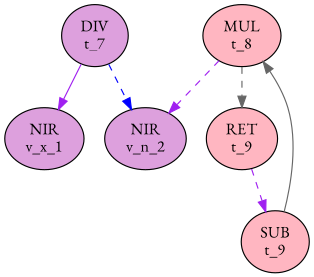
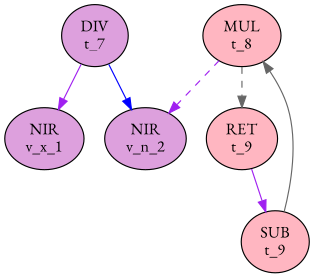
edge "DIV t_7" -> "NIR v_n_2": style dashed -> solid
edge "RET t_9" -> "SUB t_9": style dashed -> solid
